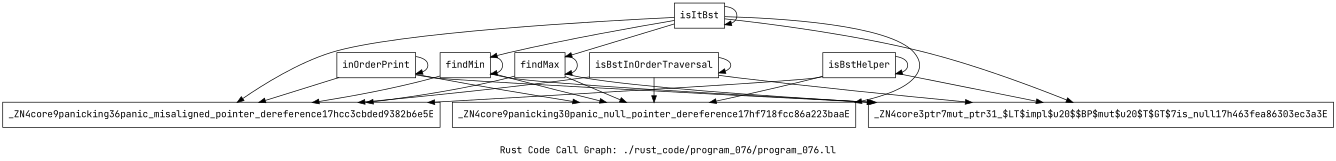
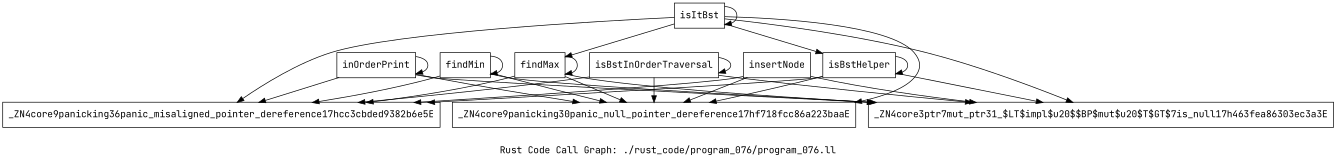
edge "isItBst" -> "findMin": now "isItBst" -> "isBstHelper"
node "insertNode": added
